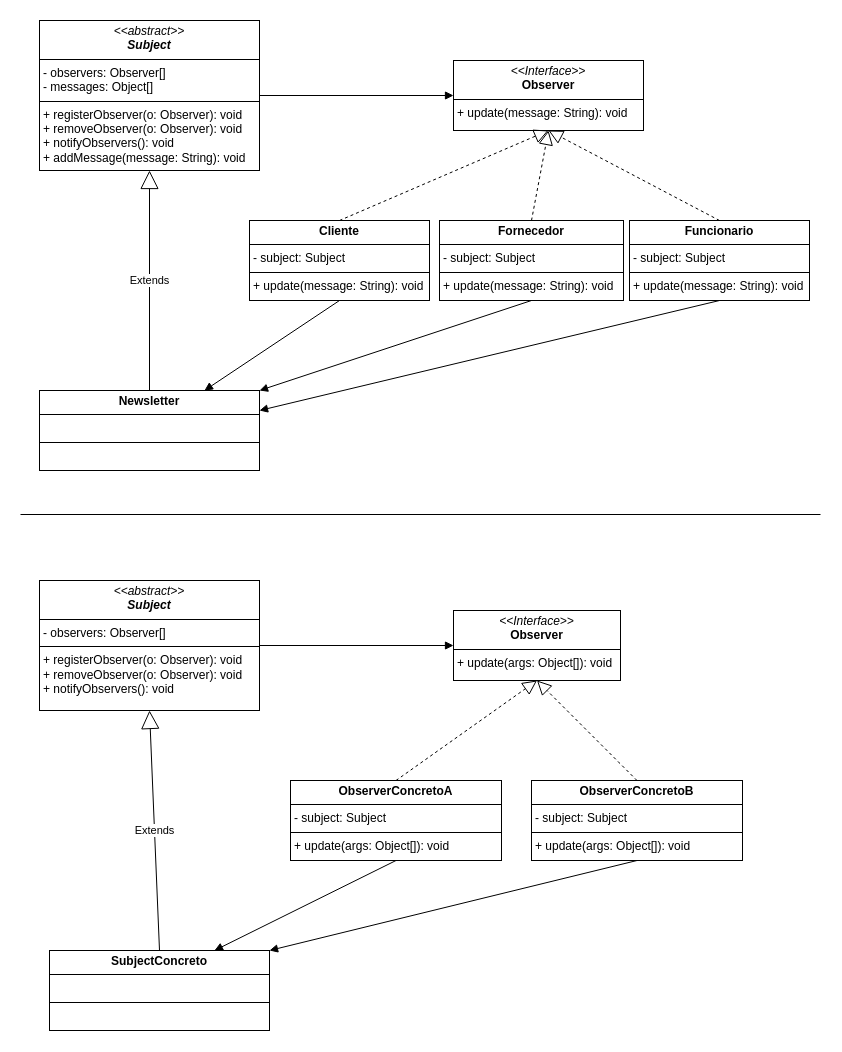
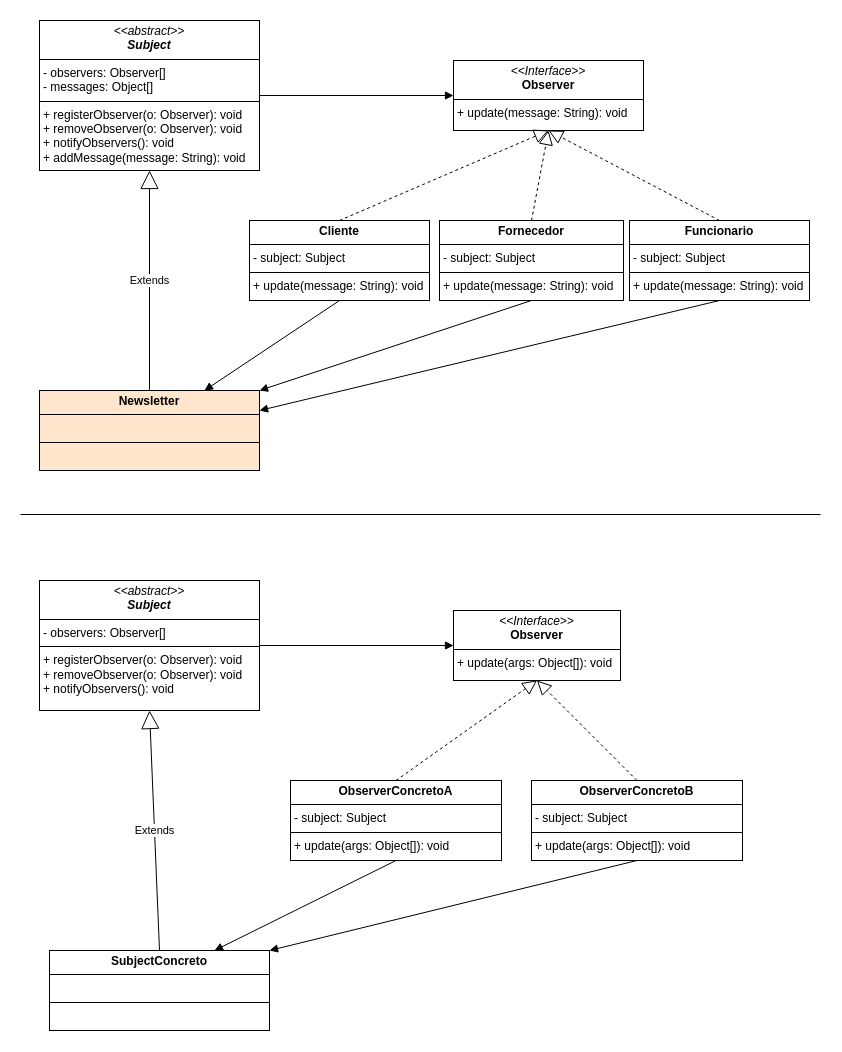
node "Newsletter": fillcolor #ffffff -> #ffe6cc
